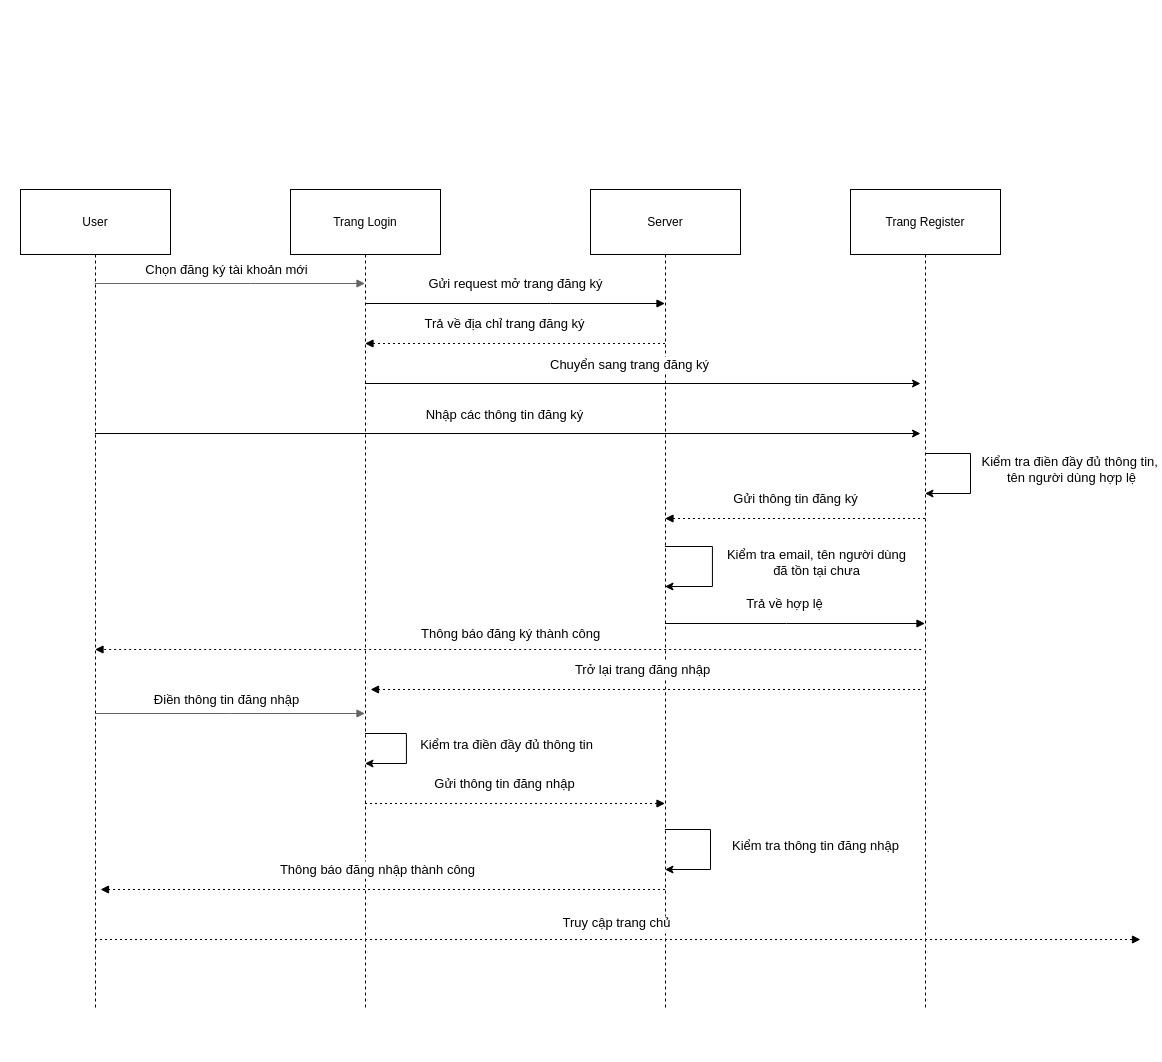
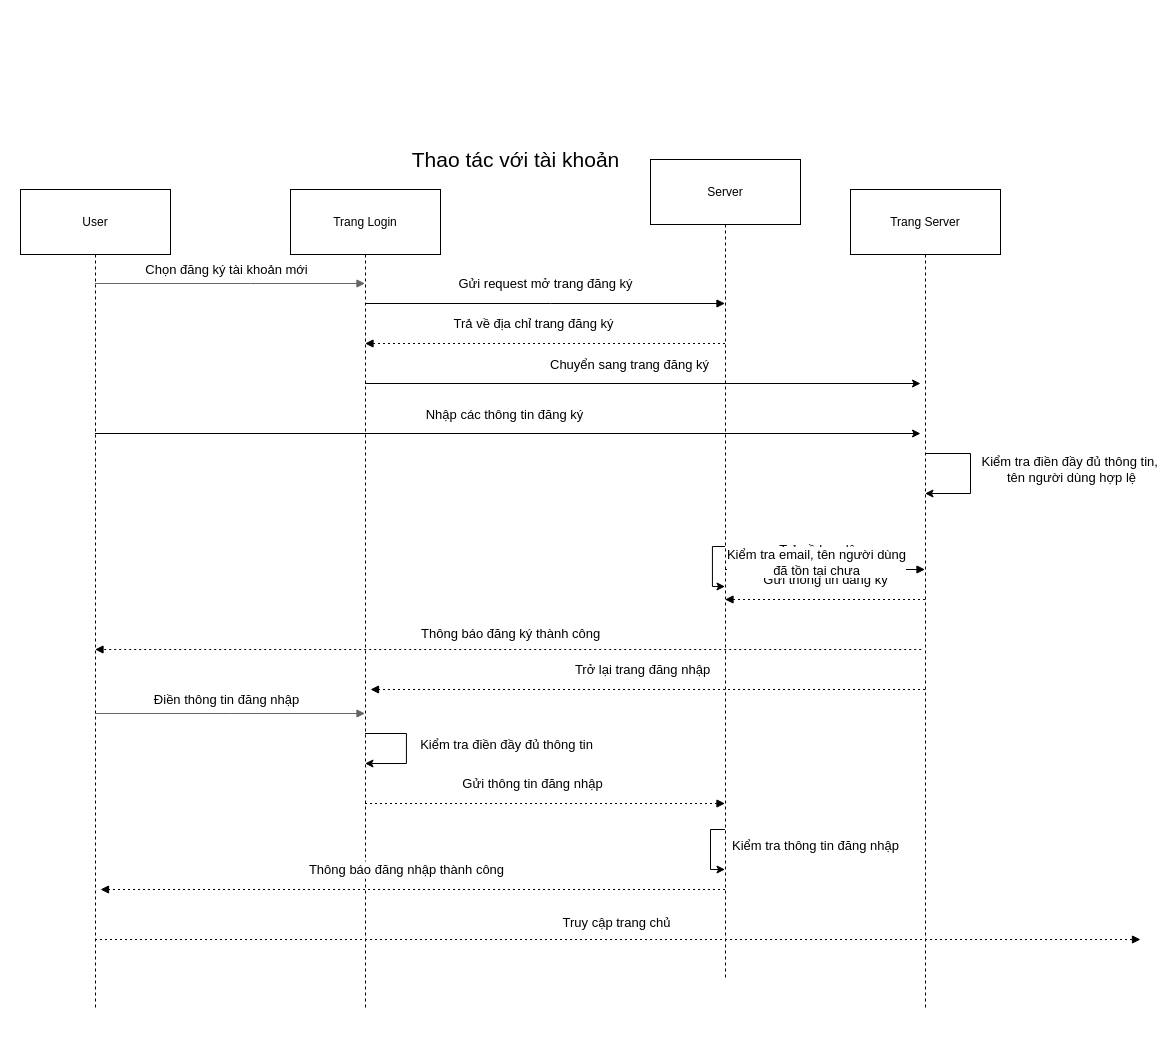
node "Thao tác với tài khoản": added
node "Trang Register": label "Trang Register" -> "Trang Server"
node "Server": moved (666, 600) -> (726, 570)
